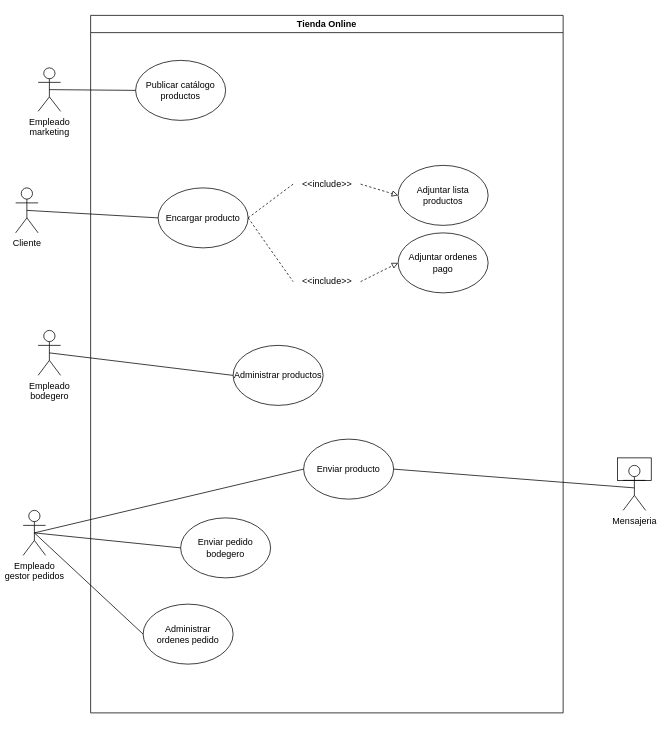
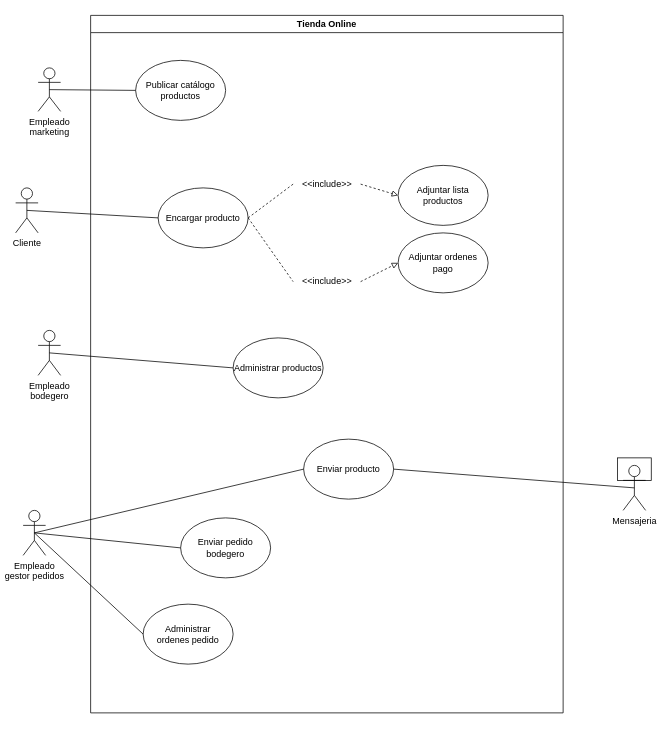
node "Administrar productos": moved (278, 375) -> (278, 368)
